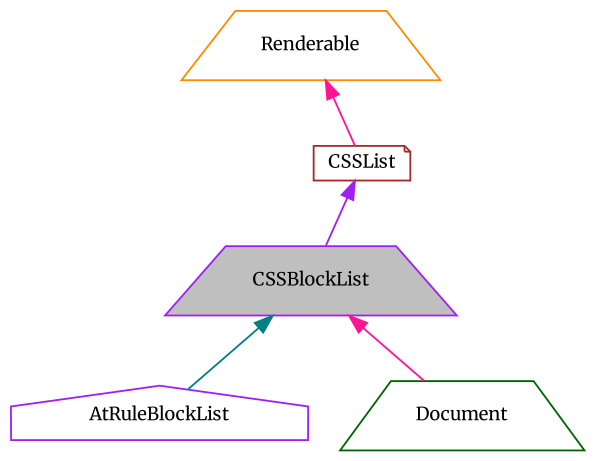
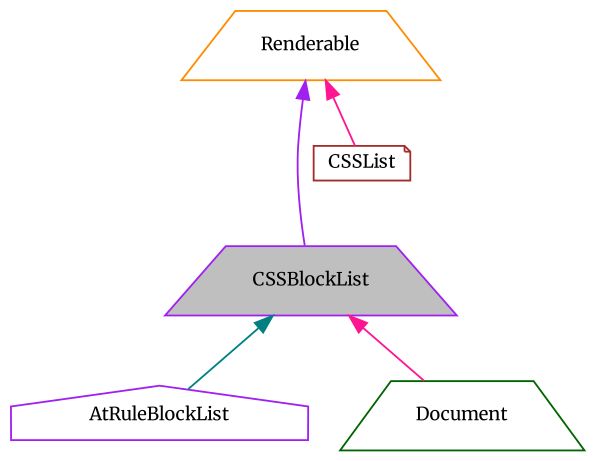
edge "CSSBlockList" -> "CSSList": now "CSSBlockList" -> "Renderable"
